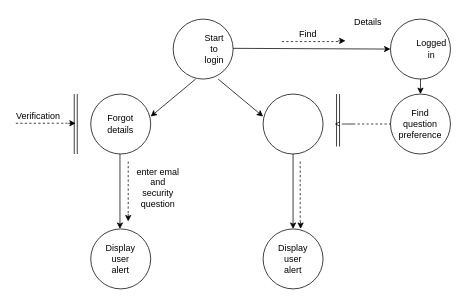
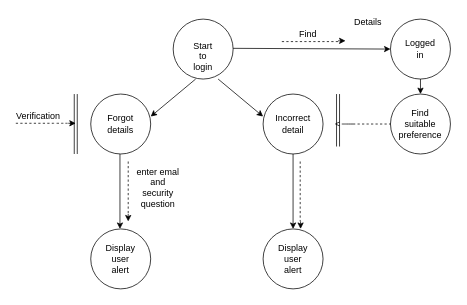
node "Start to login": moved (214, 49) -> (203, 57)
node "Logged in": moved (432, 49) -> (420, 49)
node "Incorrect detail": added
node "Find question preference": label "Find question preference" -> "Find suitable preference"
